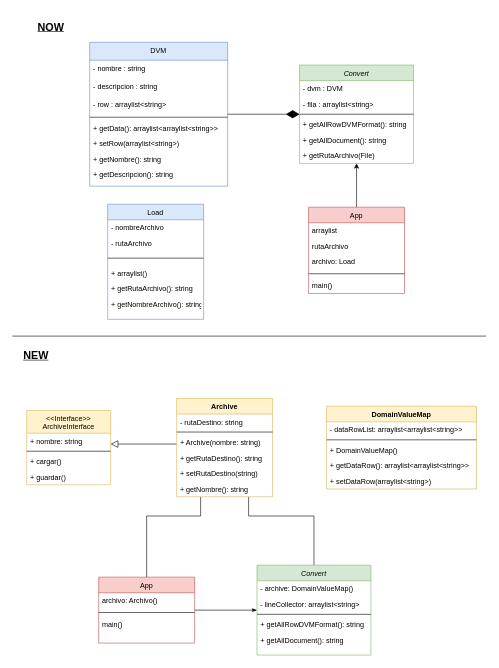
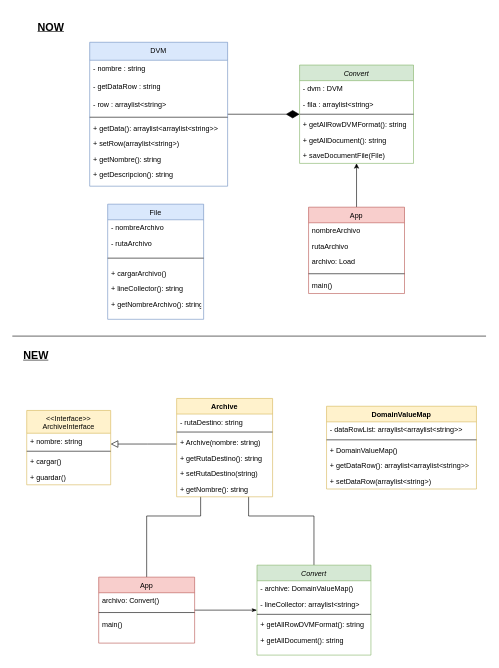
node "- descripcion : string": label "- descripcion : string" -> "- getDataRow : string"
node "+ getRutaArchivo(File)": label "+ getRutaArchivo(File)" -> "+ saveDocumentFile(File)"
node "Load": label "Load" -> "File"
node "arraylist": label "arraylist" -> "nombreArchivo"
node "+ arraylist()": label "+ arraylist()" -> "+ cargarArchivo()"
node "+ getRutaArchivo(): string": label "+ getRutaArchivo(): string" -> "+ lineCollector(): string"
node "archivo: Archivo()": label "archivo: Archivo()" -> "archivo: Convert()"
